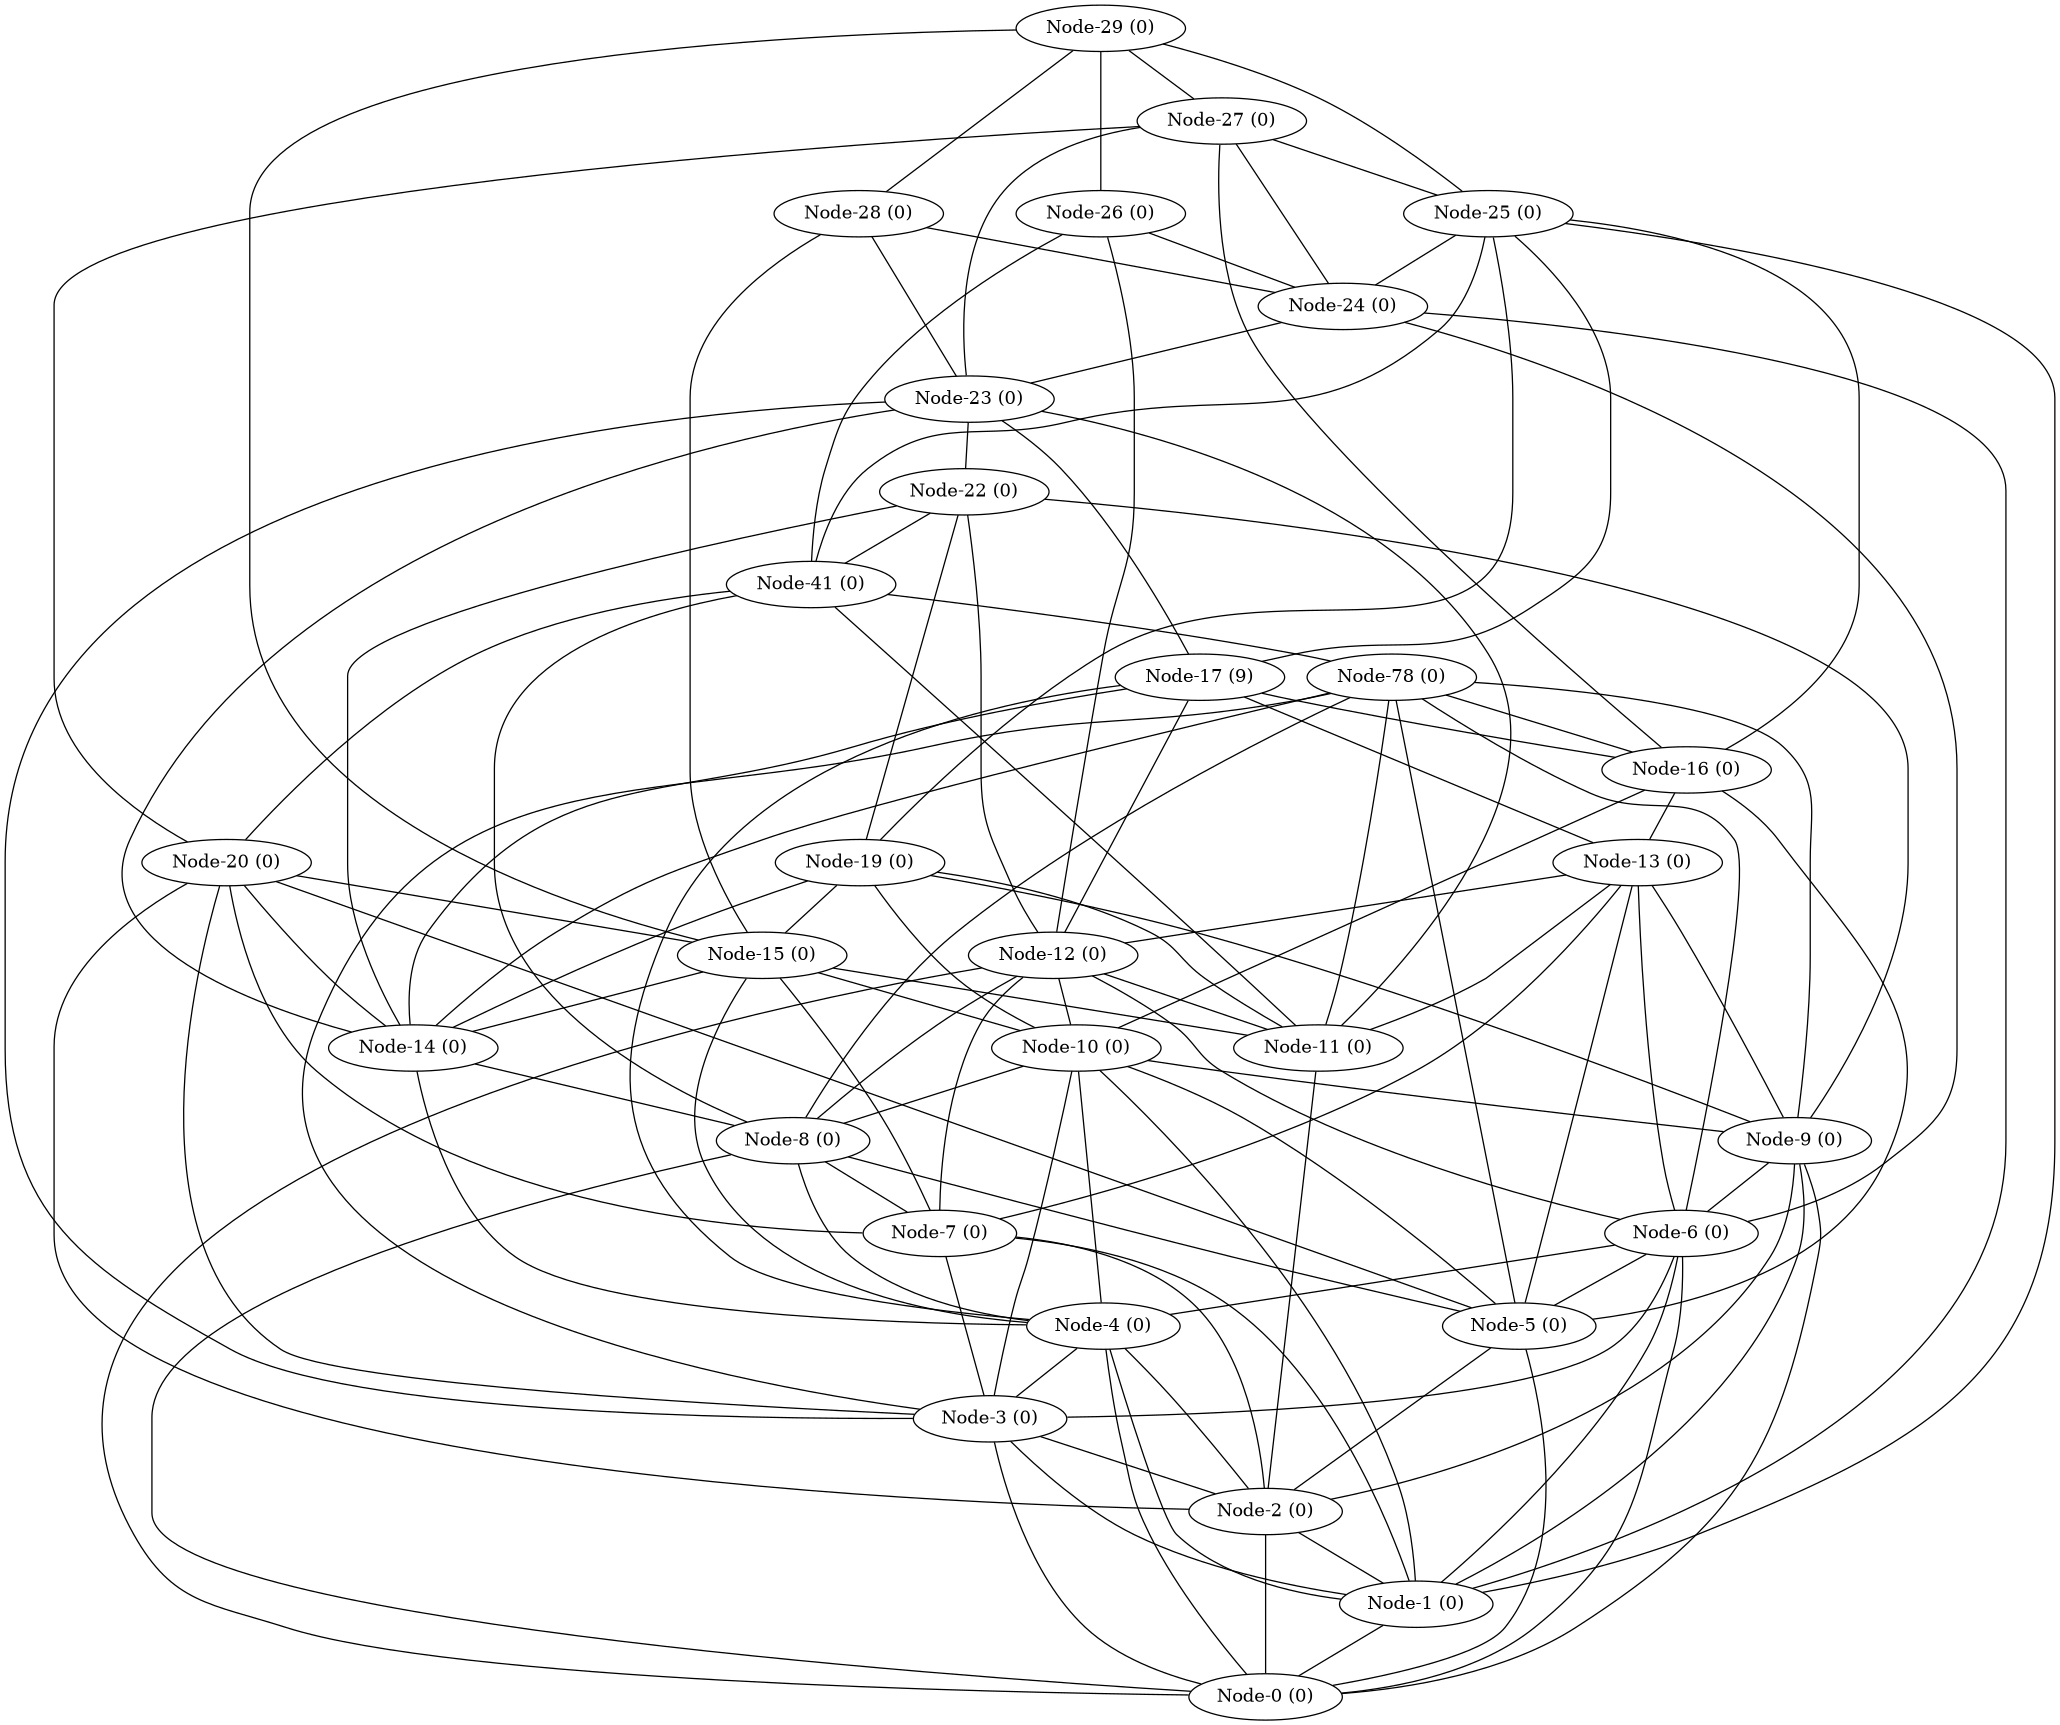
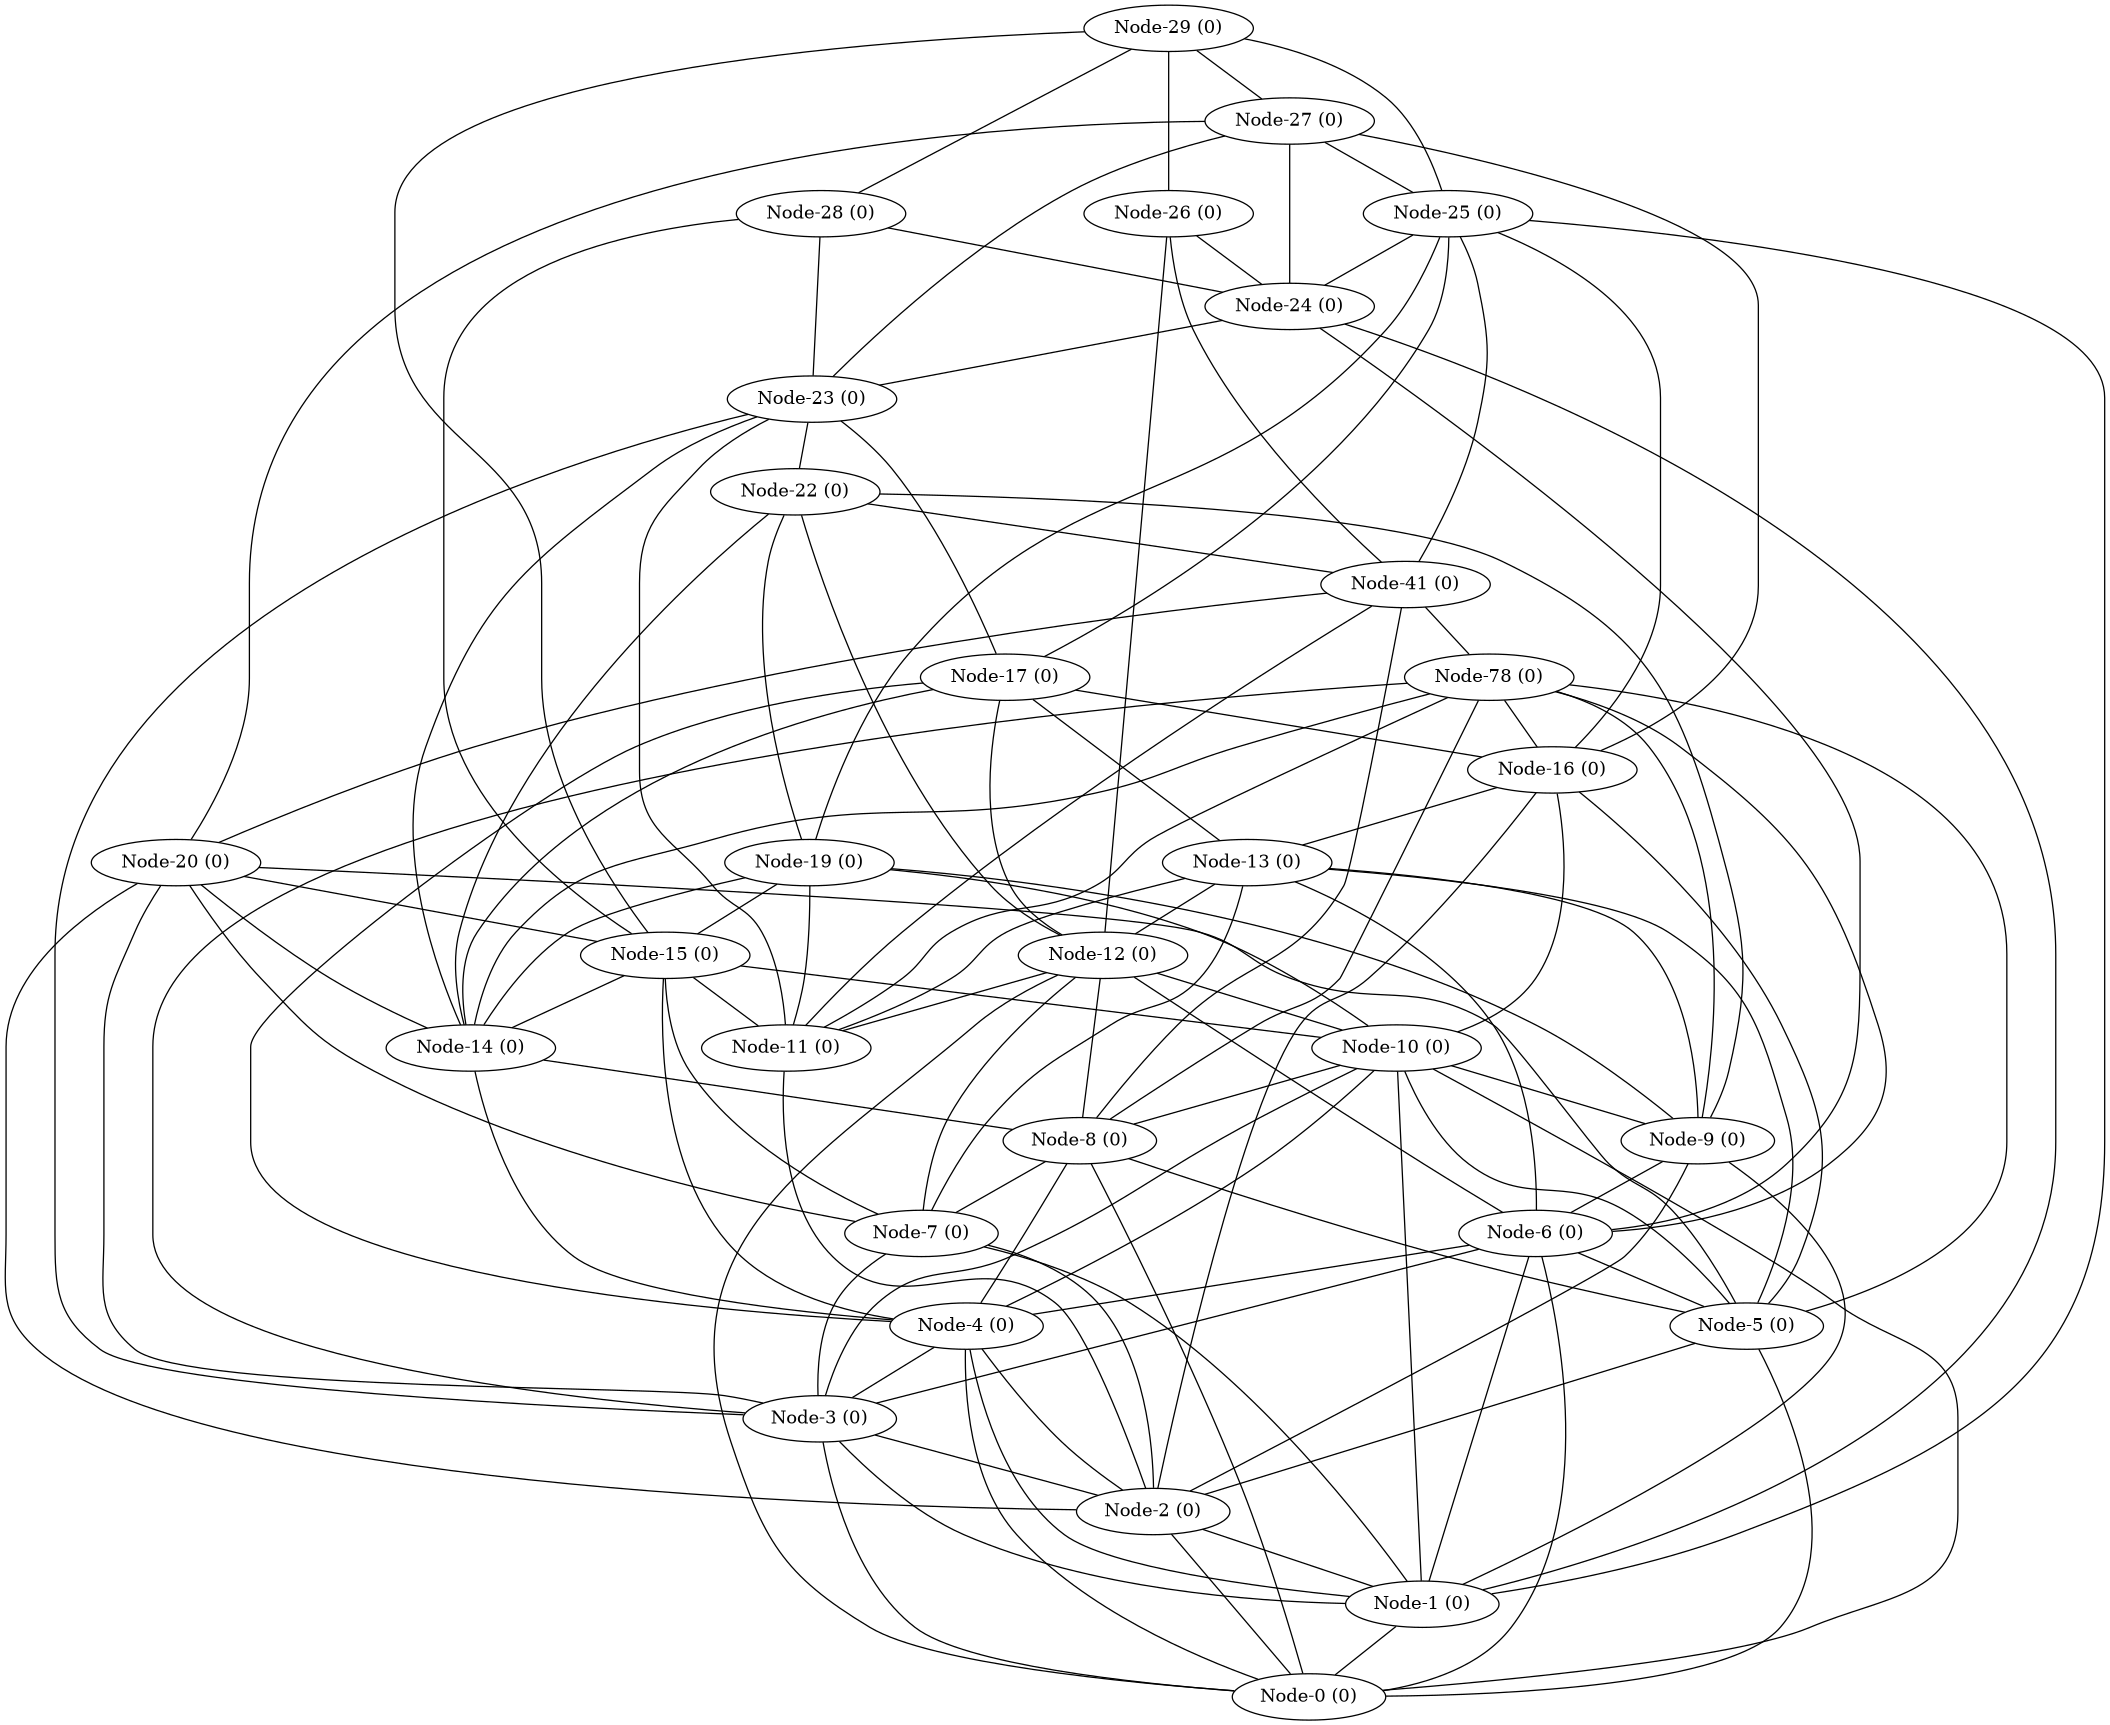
node "Node-17 (9)": label "Node-17 (9)" -> "Node-17 (0)"
edge "Node-16 (0)" -- "Node-2 (0)": added
edge "Node-9 (0)" -- "Node-0 (0)": now "Node-10 (0)" -- "Node-0 (0)"
